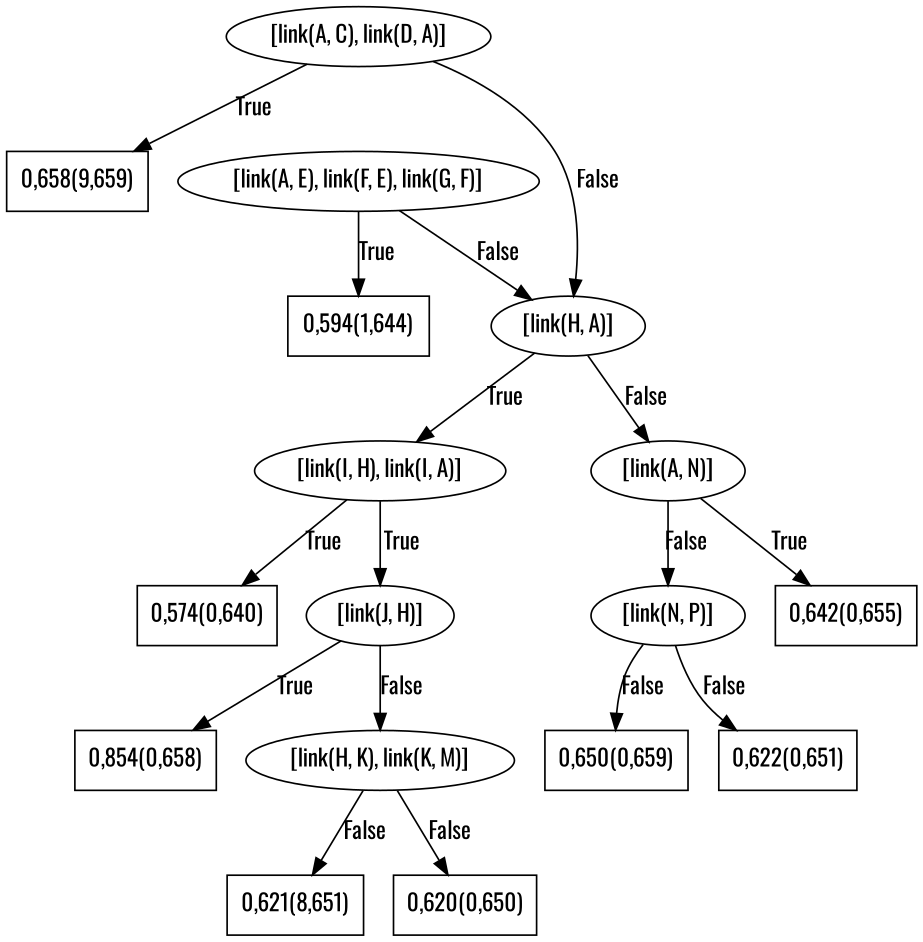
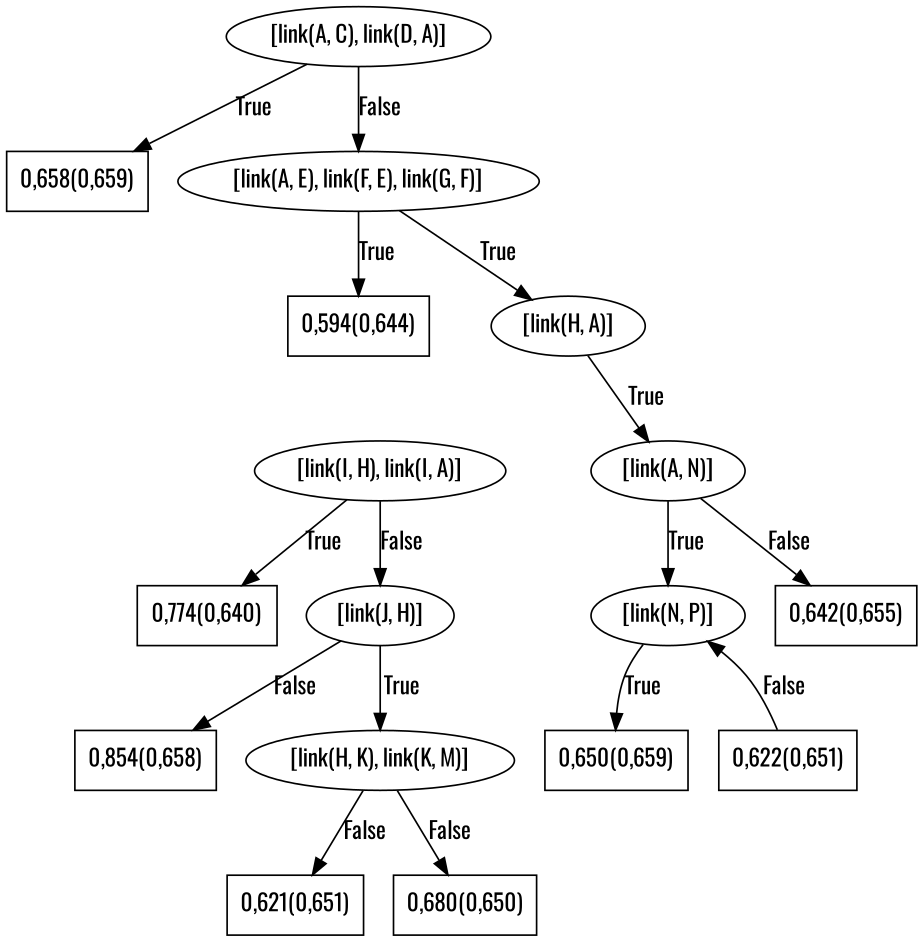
edge "[link(A, C), link(D, A)]" -> "[link(H, A)]": now "[link(A, C), link(D, A)]" -> "[link(A, E), link(F, E), link(G, F)]"
node "0,658(9,659)": label "0,658(9,659)" -> "0,658(0,659)"
edge "[link(A, E), link(F, E), link(G, F)]" -> "[link(H, A)]": label "False" -> "True"
node "0,594(1,644)": label "0,594(1,644)" -> "0,594(0,644)"
edge "[link(H, A)]" -> "[link(I, H), link(I, A)]": removed, label "True"
edge "[link(H, A)]" -> "[link(A, N)]": label "False" -> "True"
edge "[link(I, H), link(I, A)]" -> "[link(J, H)]": label "True" -> "False"
edge "[link(A, N)]" -> "[link(N, P)]": label "False" -> "True"
edge "[link(A, N)]" -> "0,642(0,655)": label "True" -> "False"
node "0,574(0,640)": label "0,574(0,640)" -> "0,774(0,640)"
edge "[link(N, P)]" -> "0,622(0,651)": reversed
edge "[link(J, H)]" -> "0,854(0,658)": label "True" -> "False"
edge "[link(J, H)]" -> "[link(H, K), link(K, M)]": label "False" -> "True"
edge "[link(N, P)]" -> "0,650(0,659)": label "False" -> "True"
node "0,621(8,651)": label "0,621(8,651)" -> "0,621(0,651)"
node "0,620(0,650)": label "0,620(0,650)" -> "0,680(0,650)"
